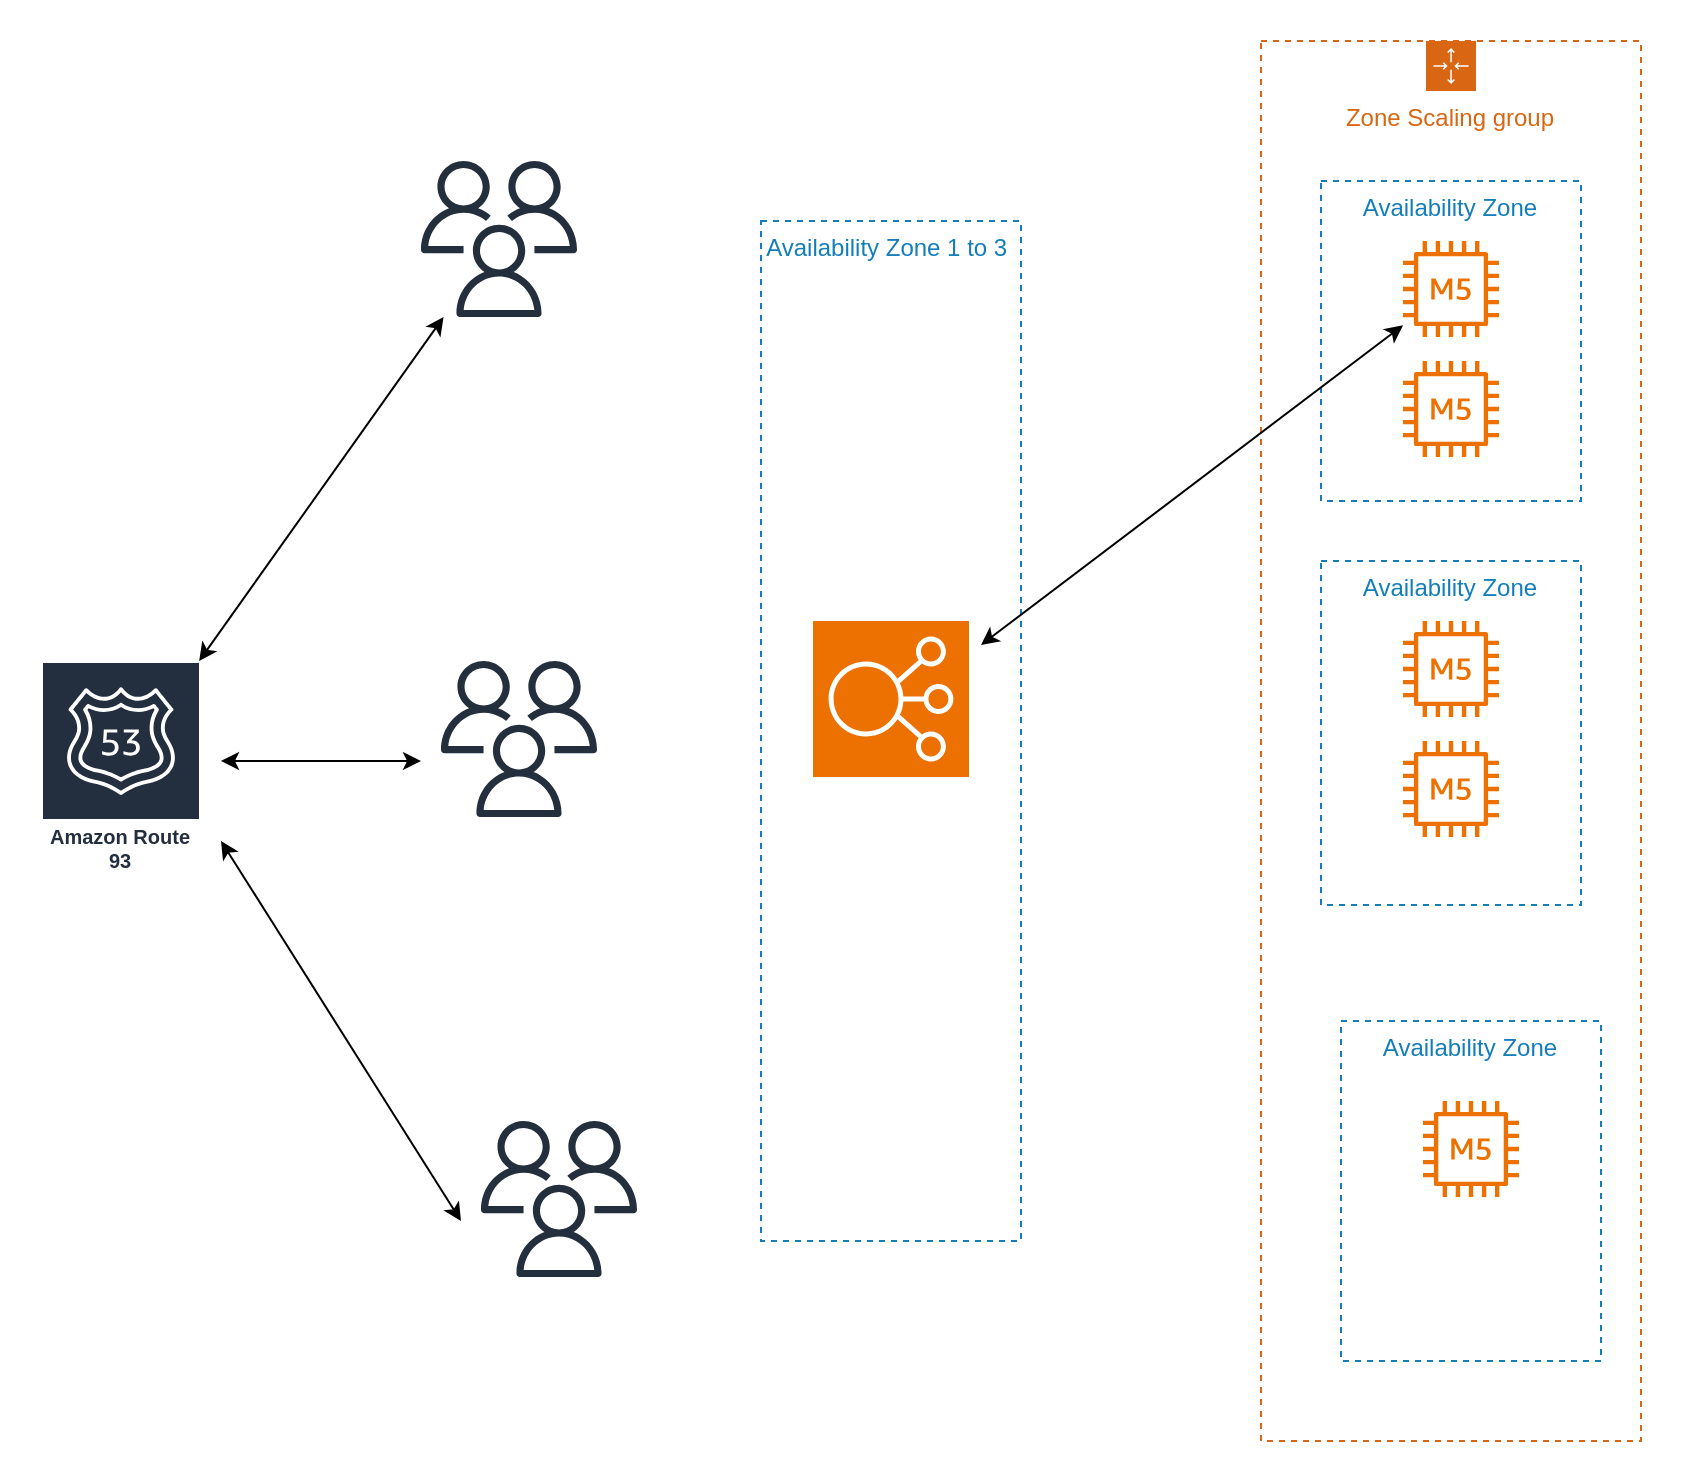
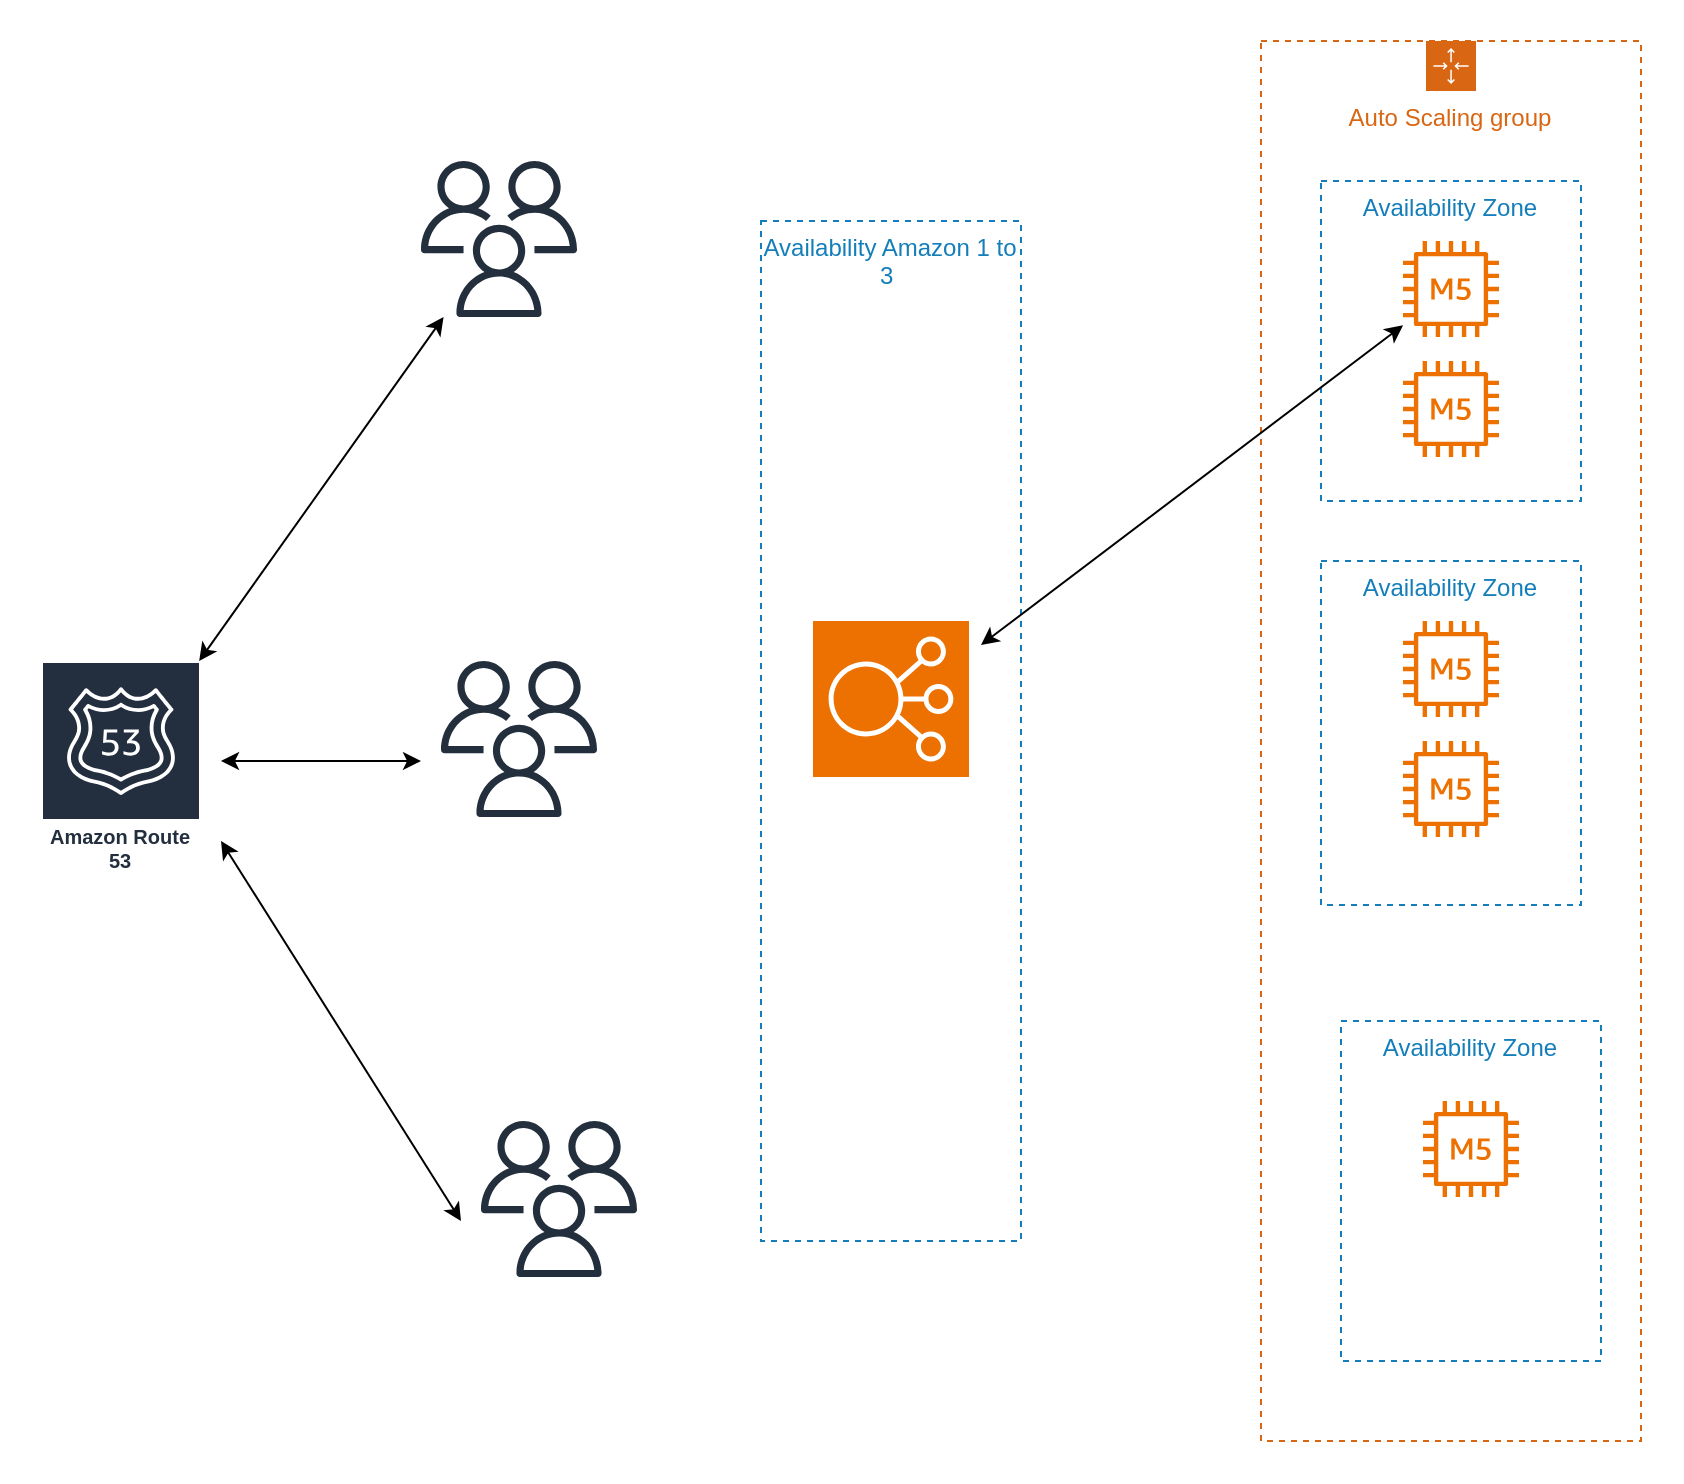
node "Zone Scaling group": label "Zone Scaling group" -> "Auto Scaling group"
node "Availability Zone 1 to 3": label "Availability Zone 1 to 3" -> "Availability Amazon 1 to 3"
node "Amazon Route 93": label "Amazon Route 93" -> "Amazon Route 53"
